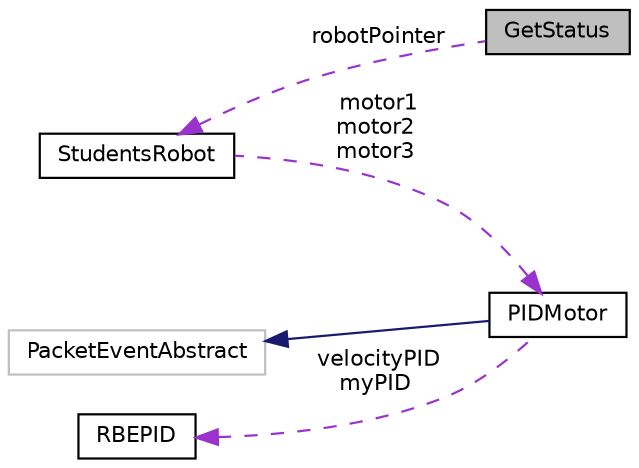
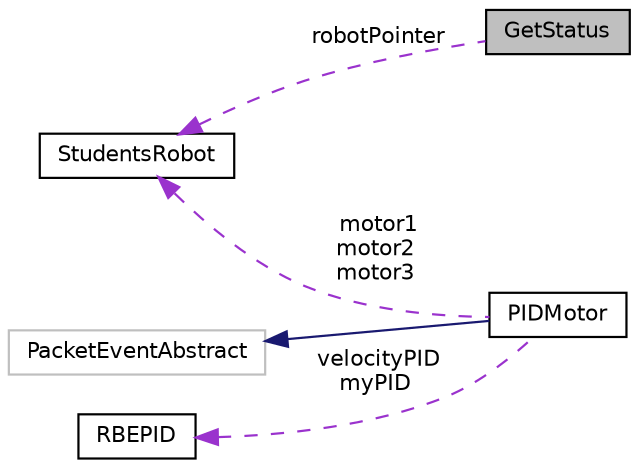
edge "StudentsRobot" -> "PIDMotor": reversed
